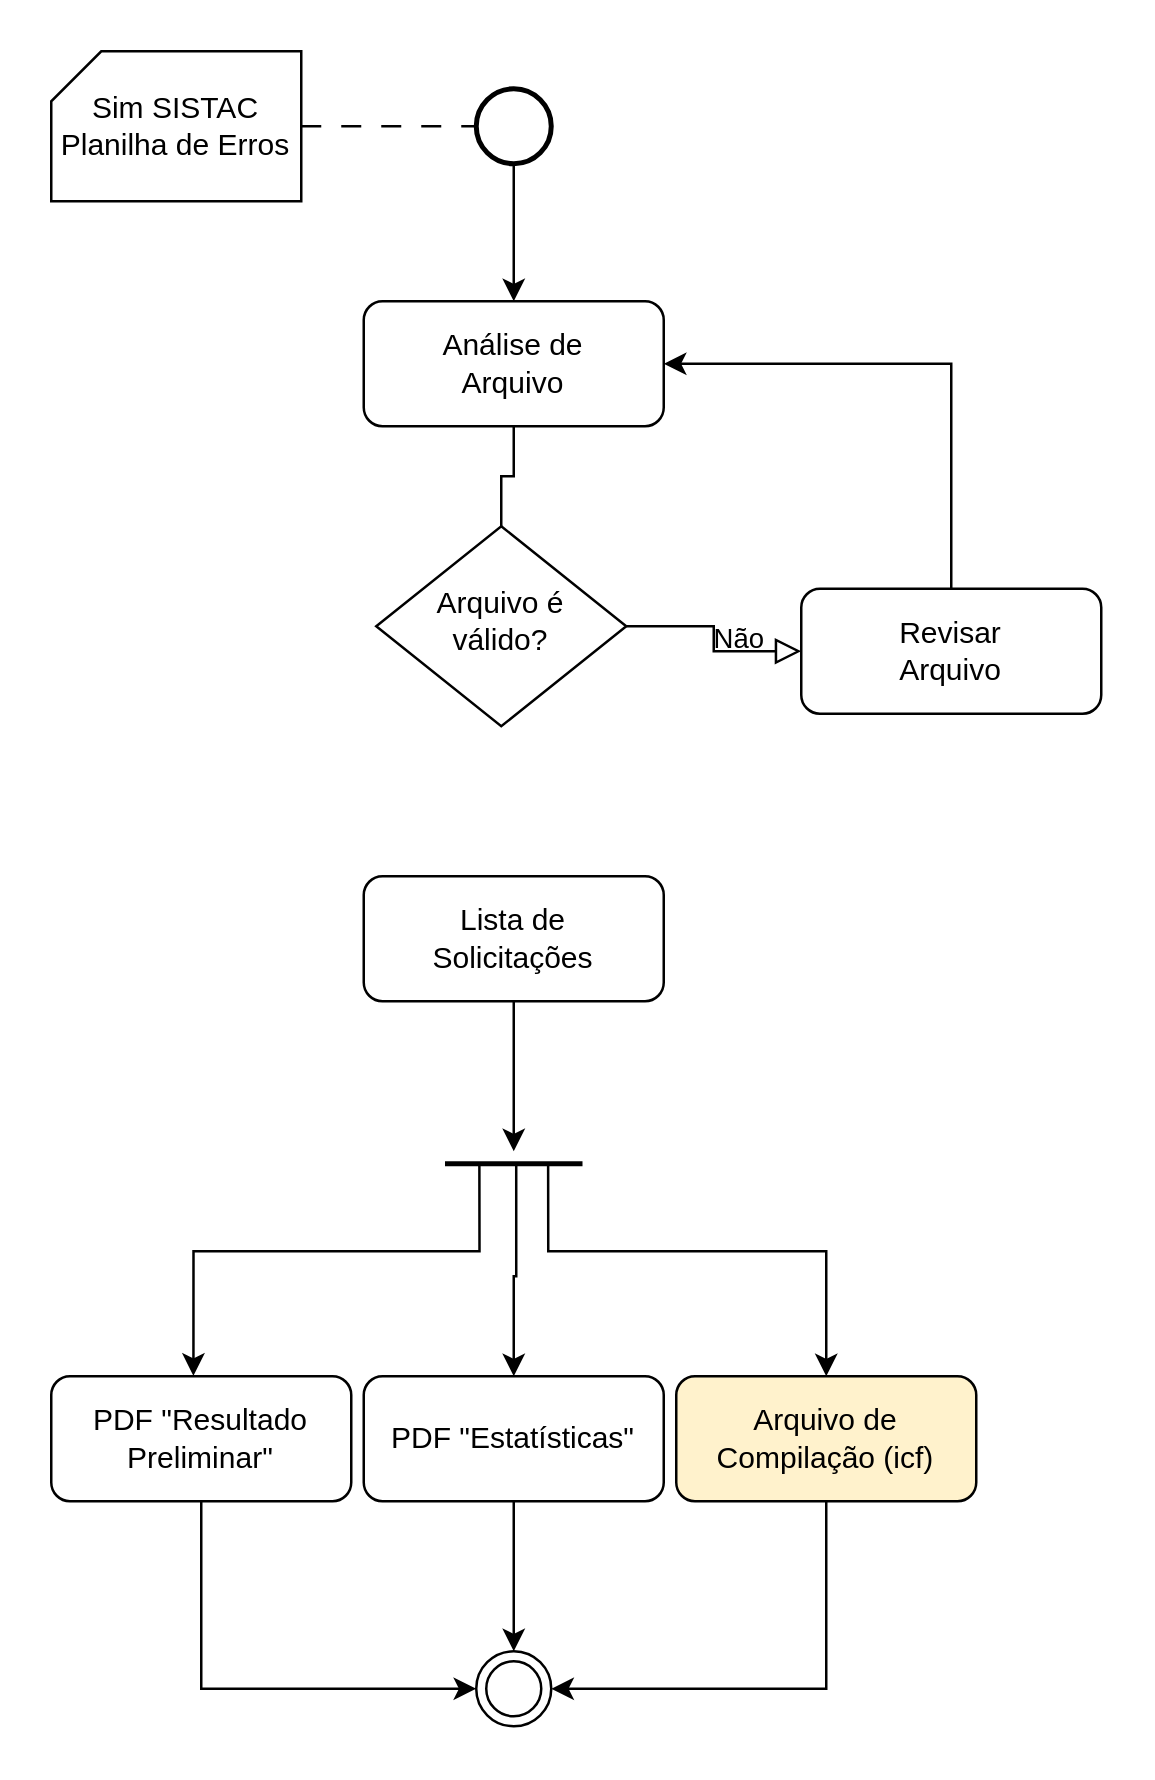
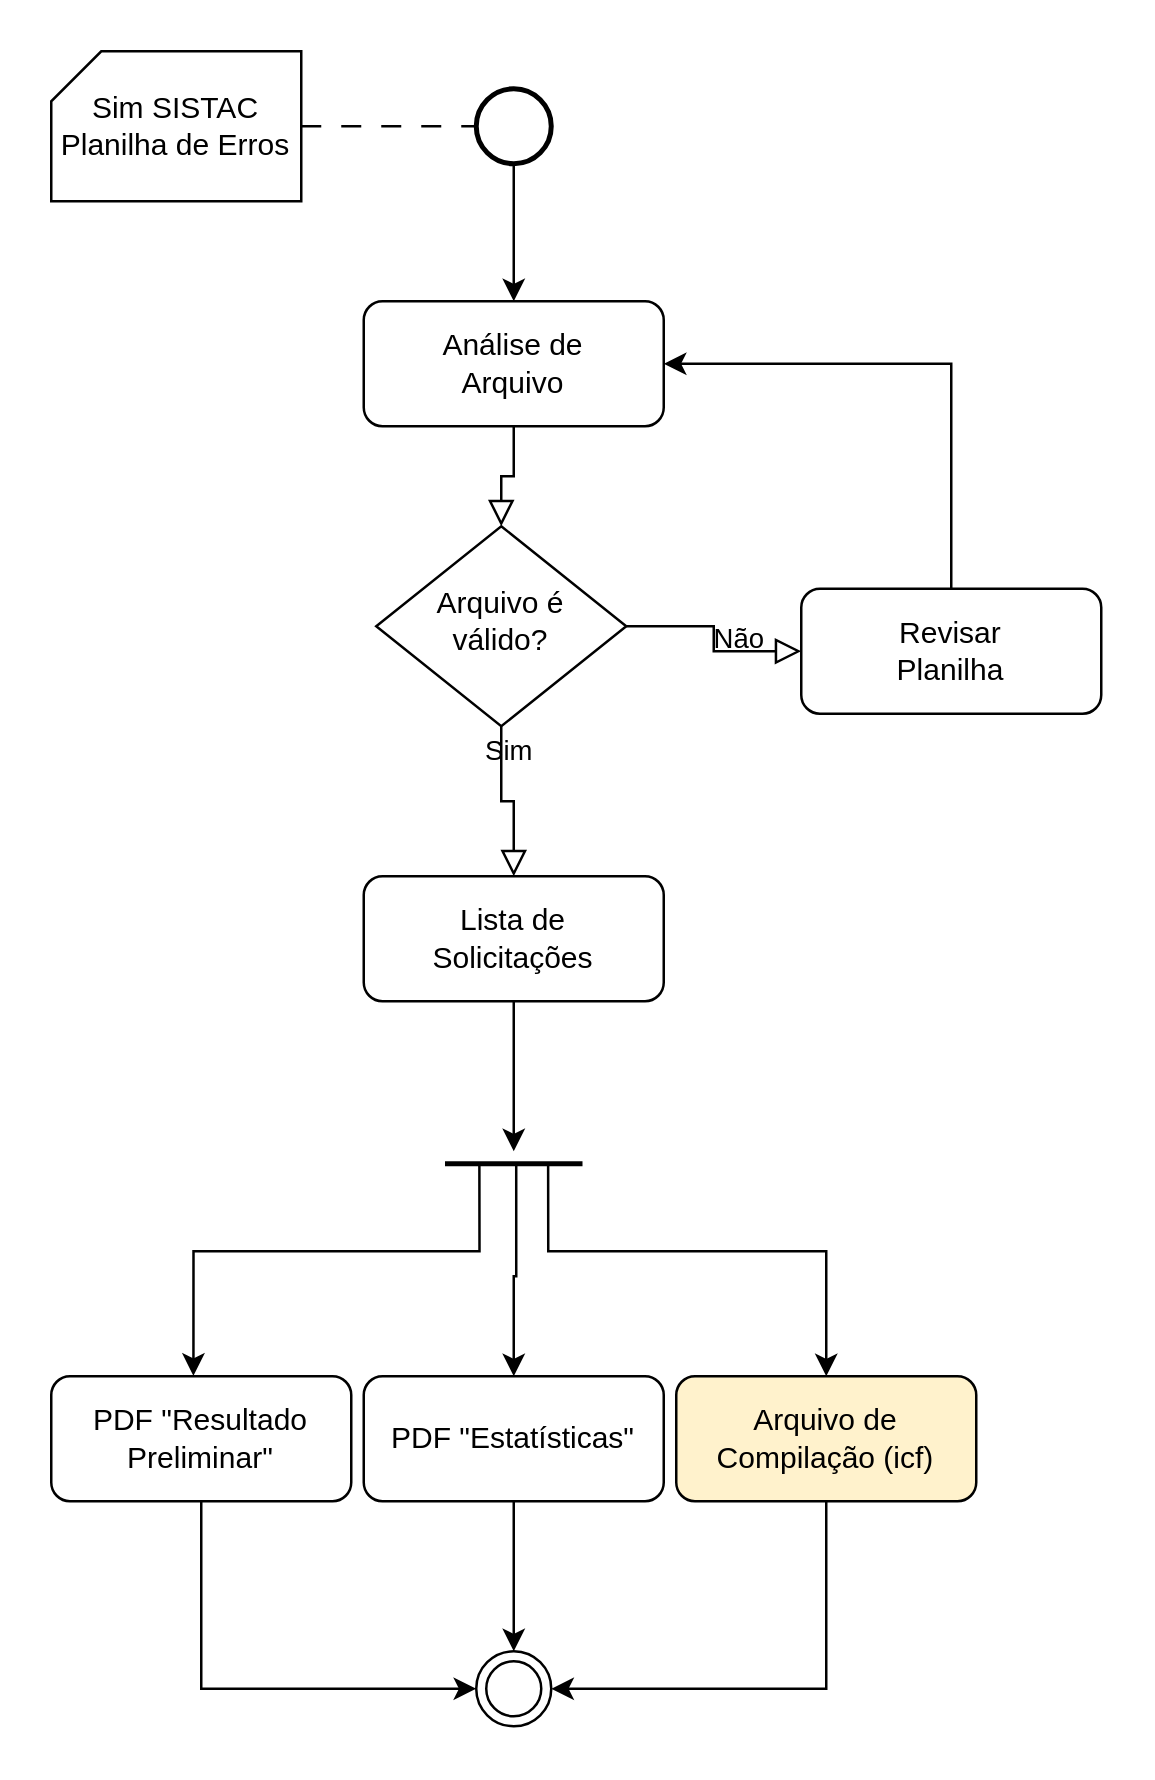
edge "Análise de Arquivo" -- "Arquivo é válido?": arrowhead none -> block
node "Revisar Arquivo": label "Revisar Arquivo" -> "Revisar Planilha"
edge "Arquivo é válido?" -> "Lista de Solicitações": added, label "Sim"
